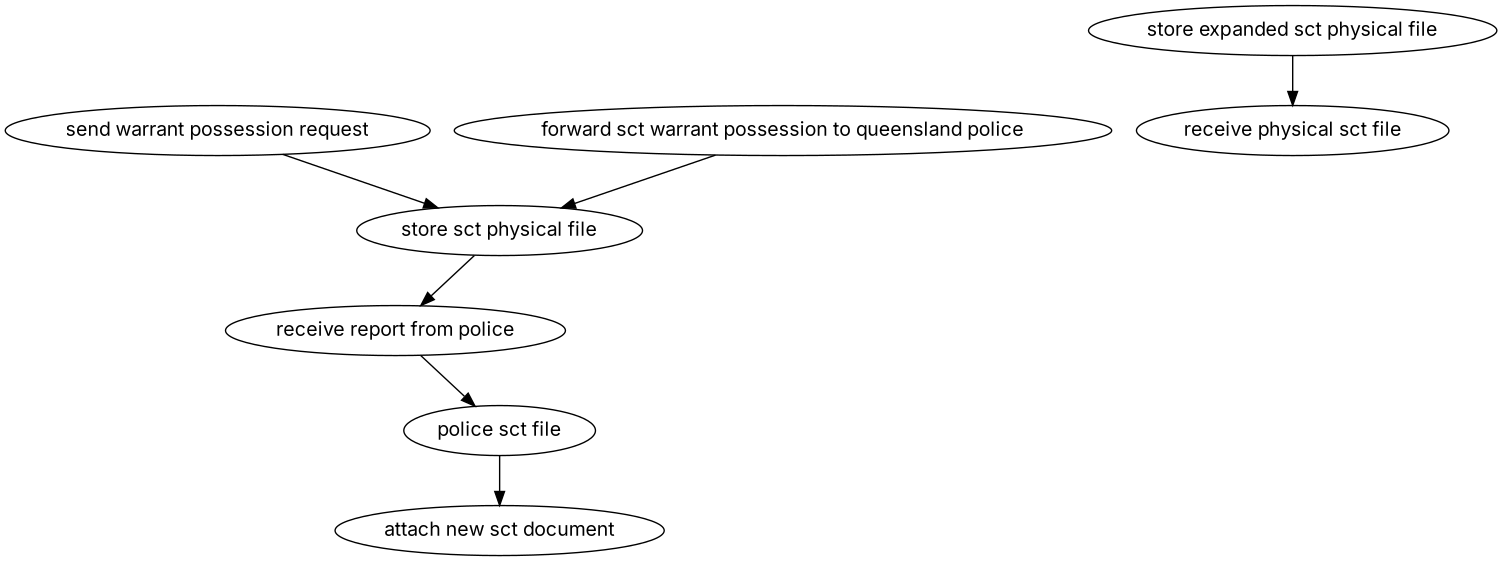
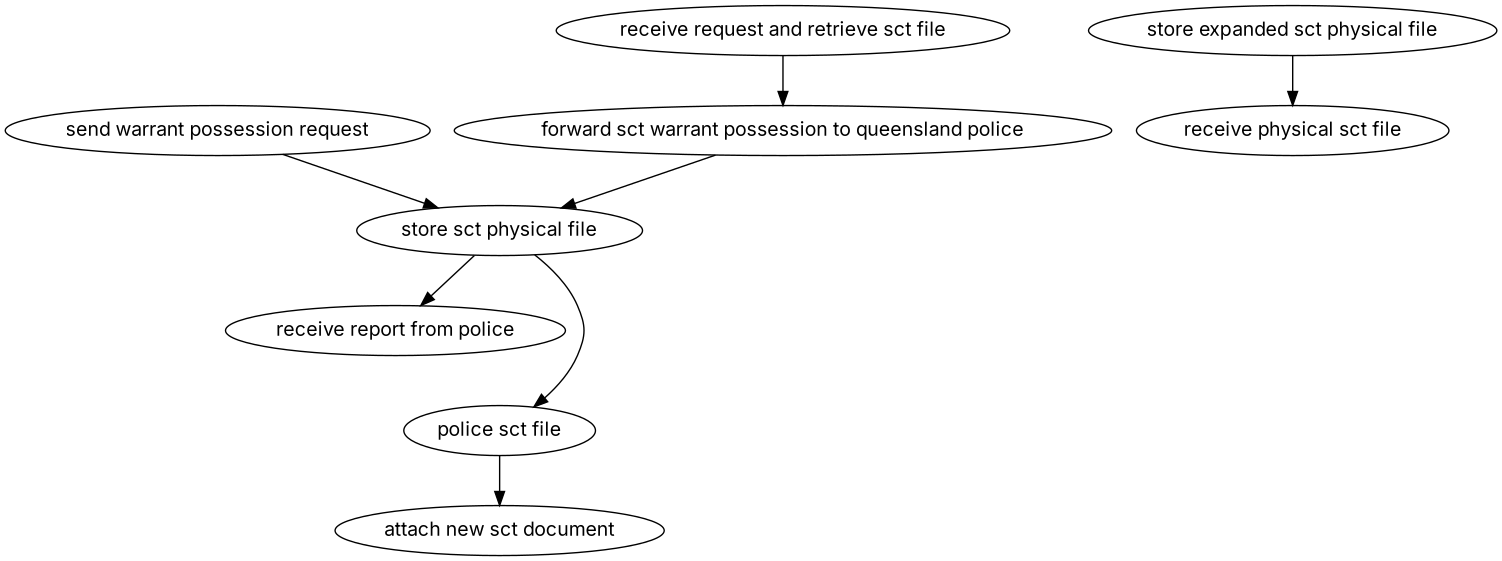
node "receive request and retrieve sct file": added
edge "receive report from police" -> "police sct file": now "store sct physical file" -> "police sct file"
